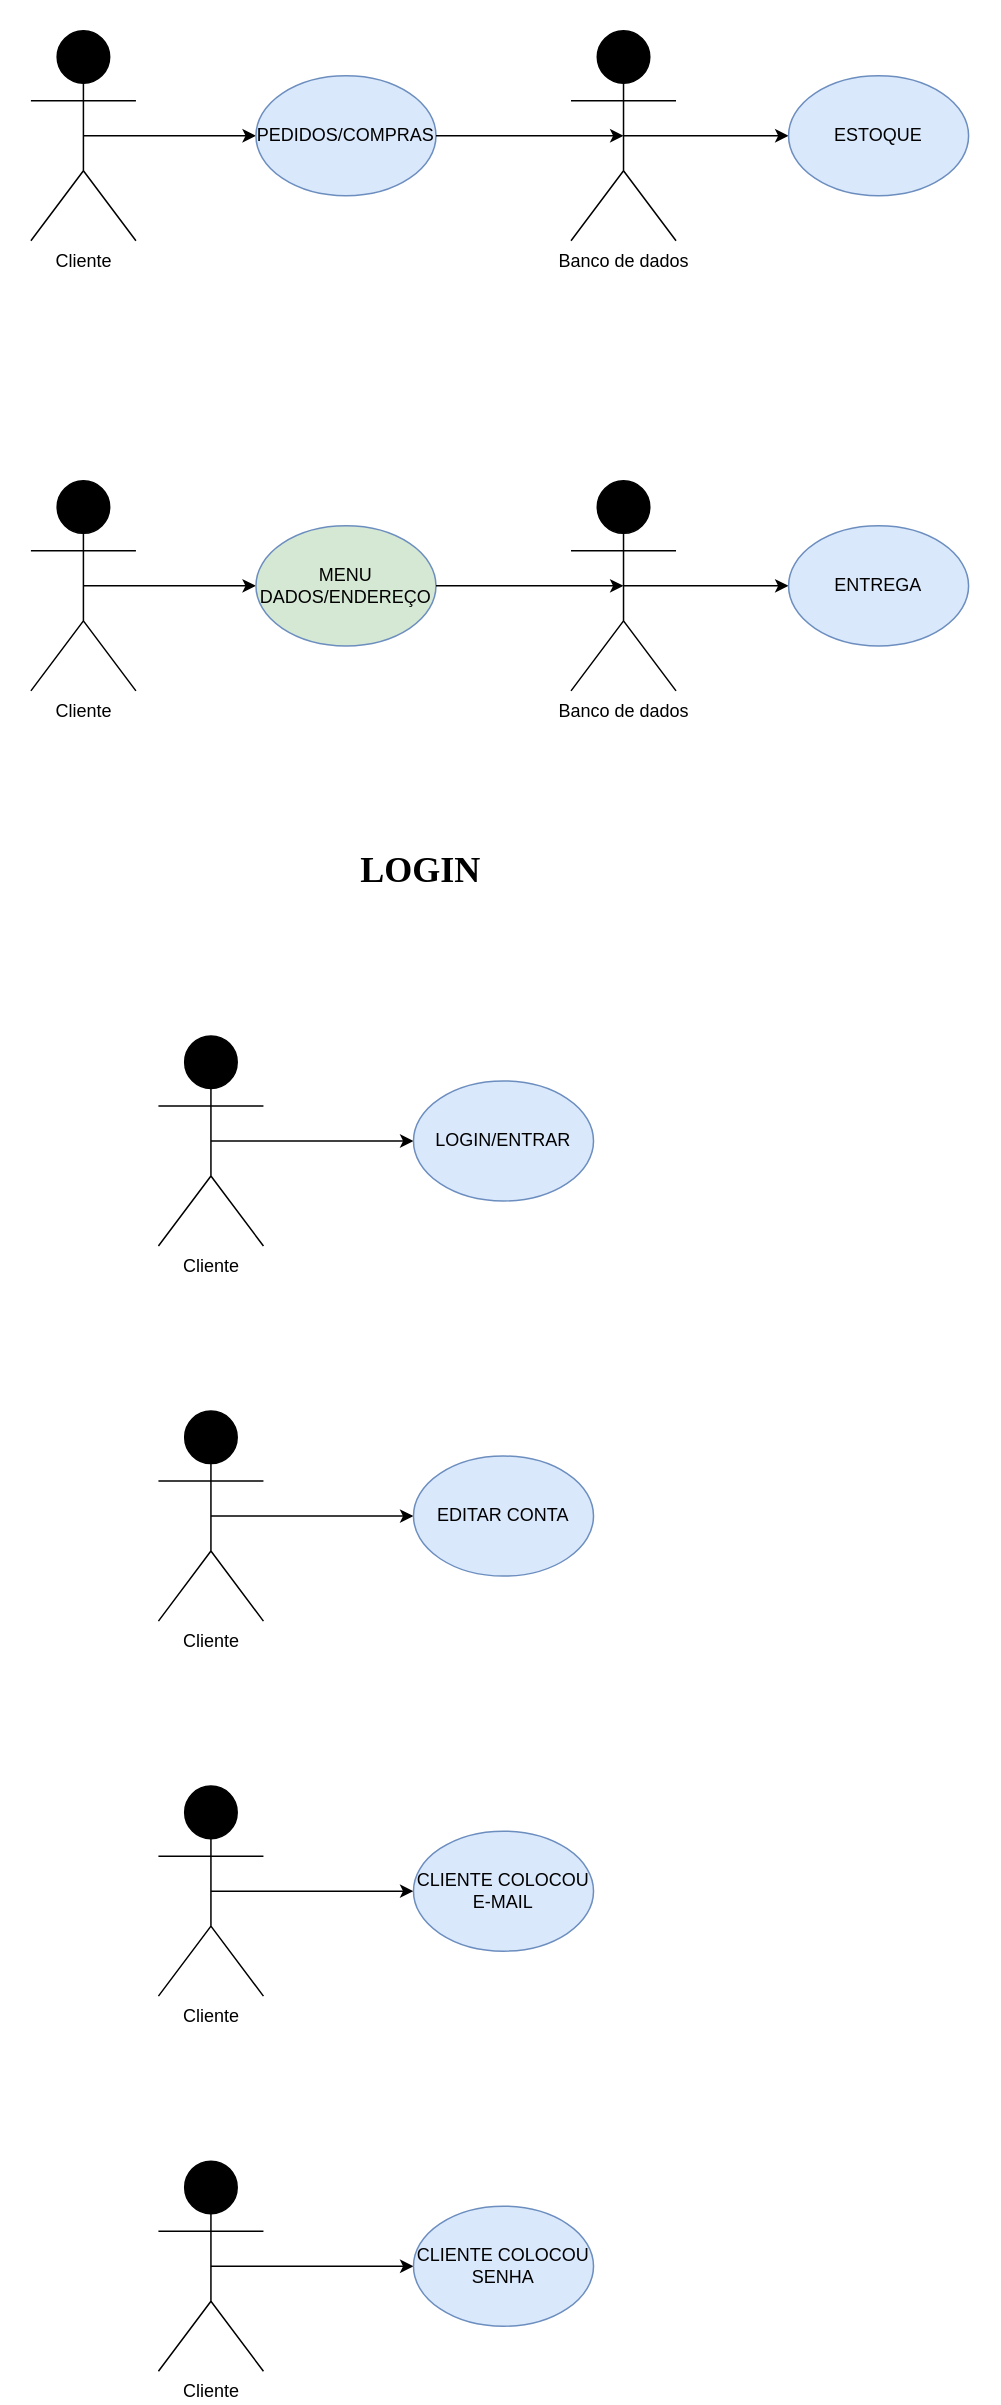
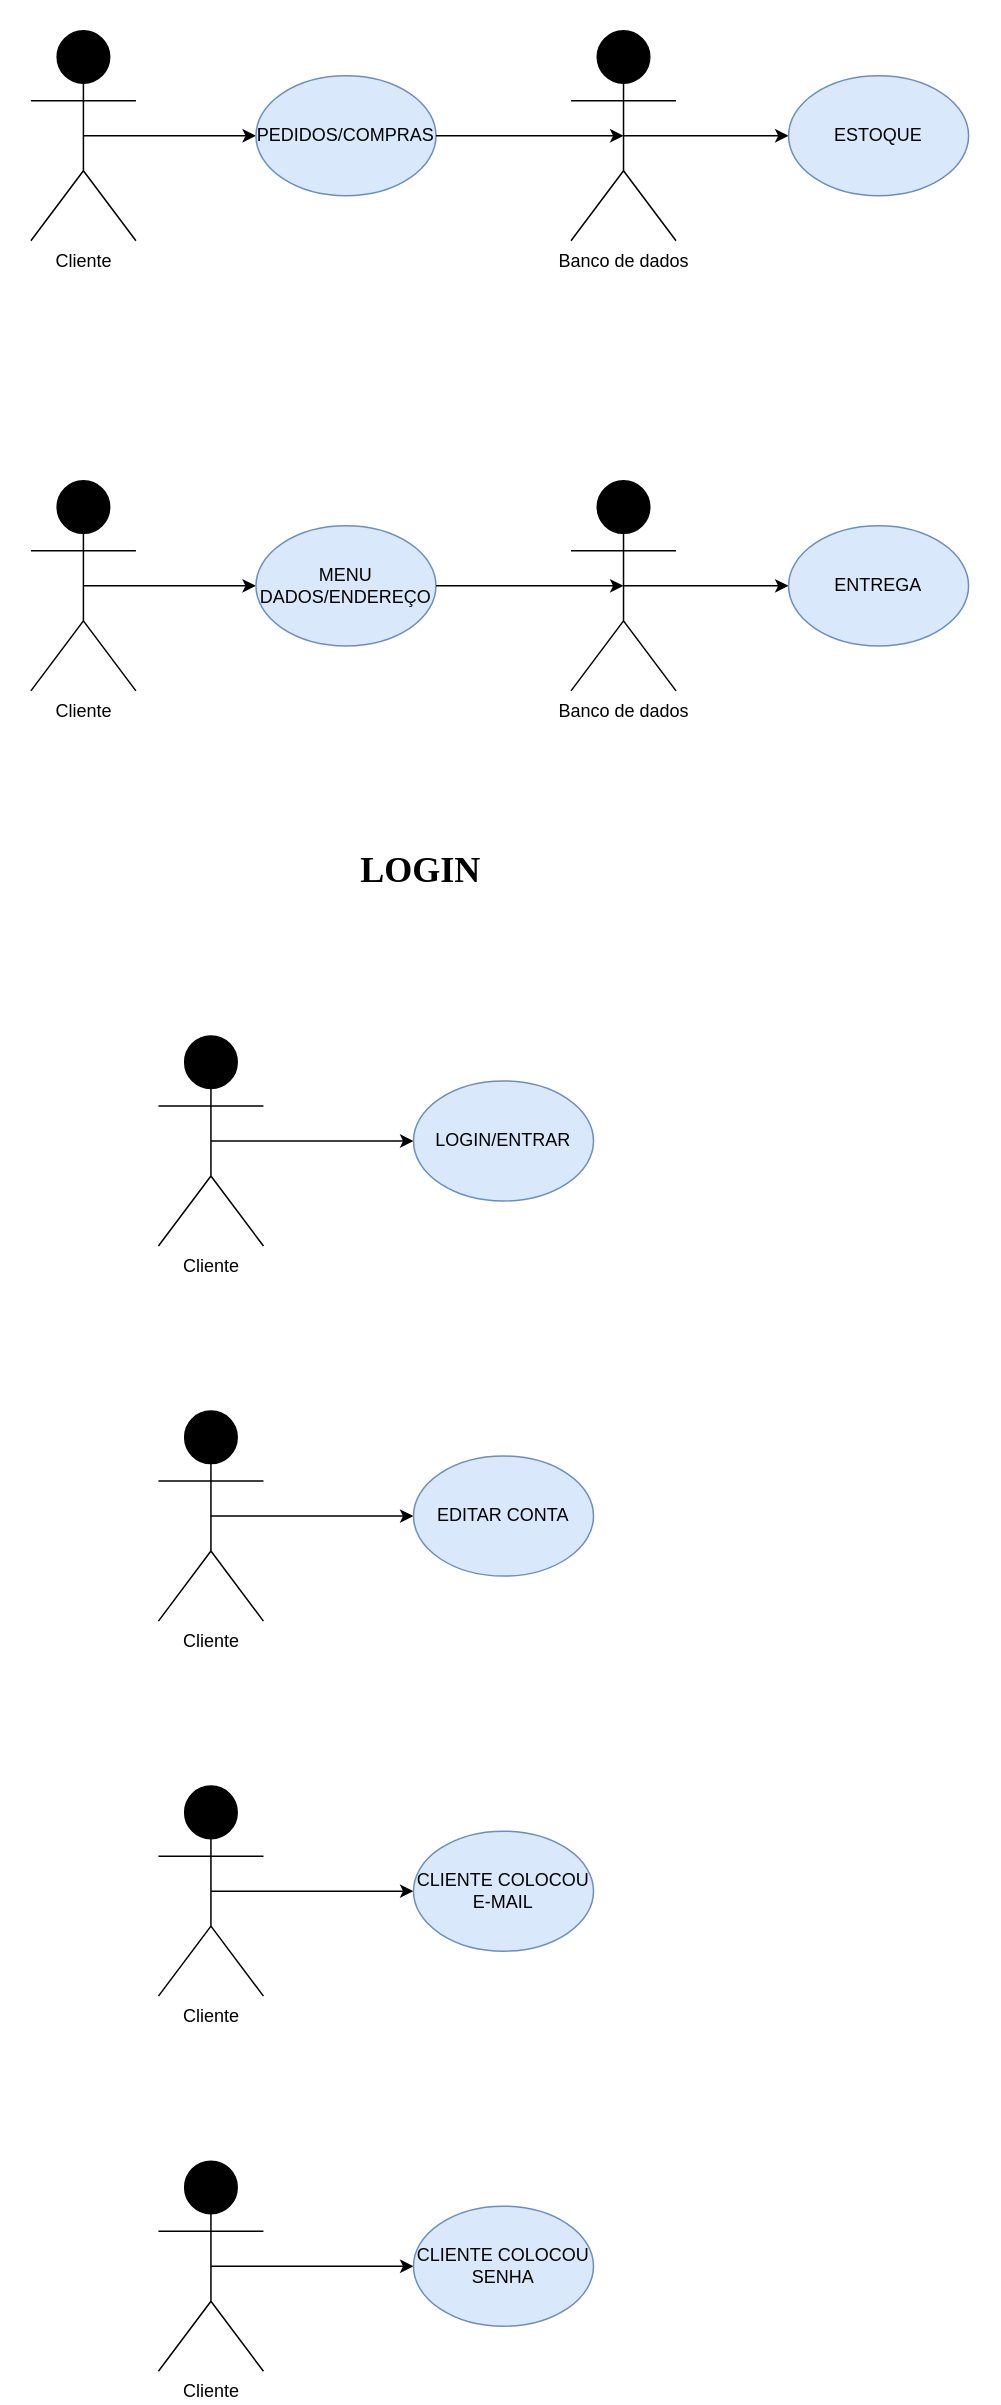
node "MENU DADOS/ENDEREÇO": fillcolor #d5e8d4 -> #dae8fc
